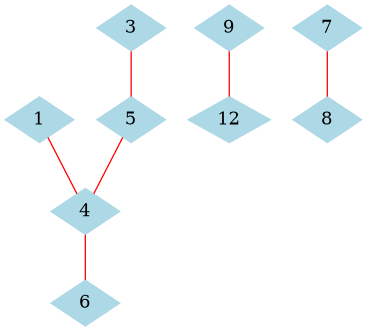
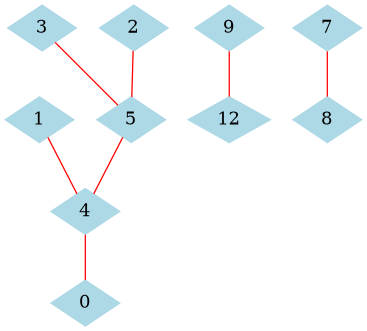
node "2": added
node "6": label "6" -> "0"
